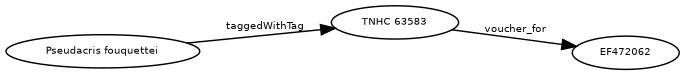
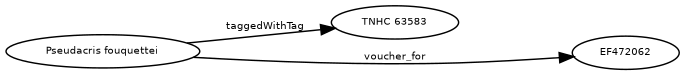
edge "TNHC 63583" -> "EF472062": now "Pseudacris fouquettei" -> "EF472062"
